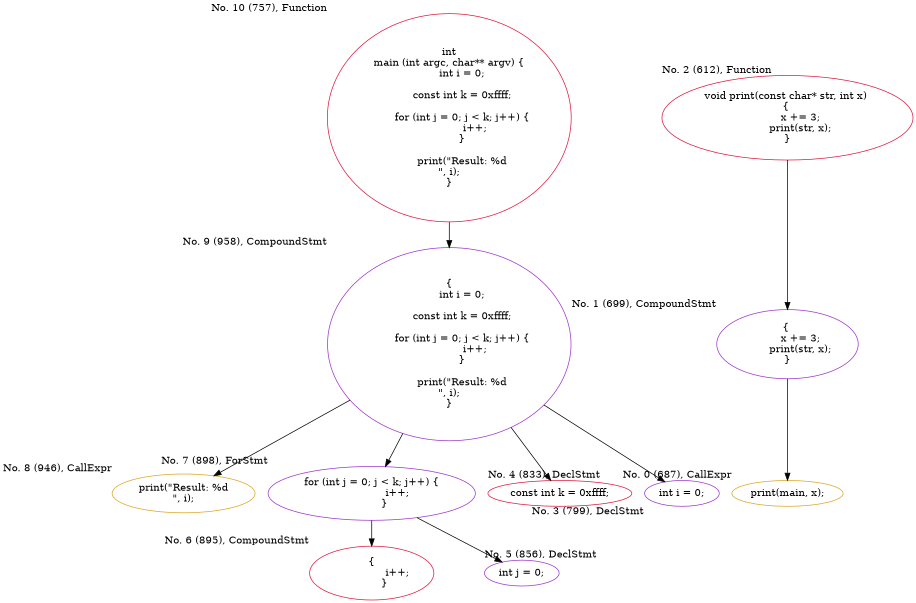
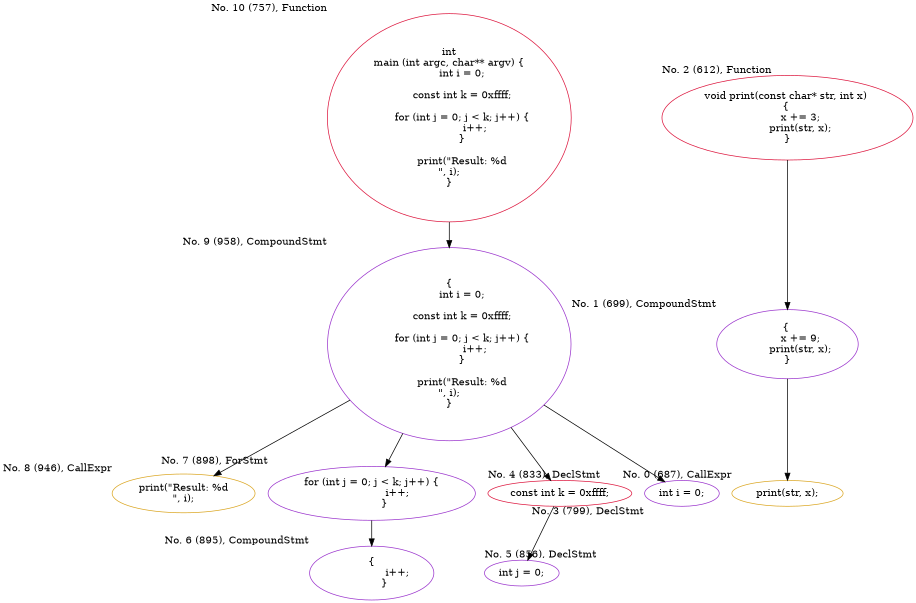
node "{ x += 3; print(str, x); } No. 1 (699), CompoundStmt": label "{ x += 3; print(str, x); } No. 1 (699), CompoundStmt" -> "{ x += 9; print(str, x); } No. 1 (699), CompoundStmt"
node "print(main, x); No. 0 (687), CallExpr": label "print(main, x); No. 0 (687), CallExpr" -> "print(str, x); No. 0 (687), CallExpr"
edge "for (int j = 0; j < k; j++) { i++; } No. 7 (898), ForStmt" -> "int j = 0; No. 5 (856), DeclStmt": now "const int k = 0xffff; No. 4 (833), DeclStmt" -> "int j = 0; No. 5 (856), DeclStmt"
node "{ i++; } No. 6 (895), CompoundStmt": color crimson -> darkorchid
